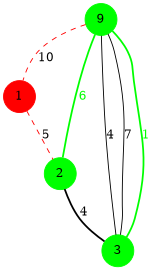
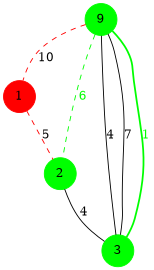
edge "9" -- "2": style bold -> dashed
edge "2" -- "3": style bold -> solid
